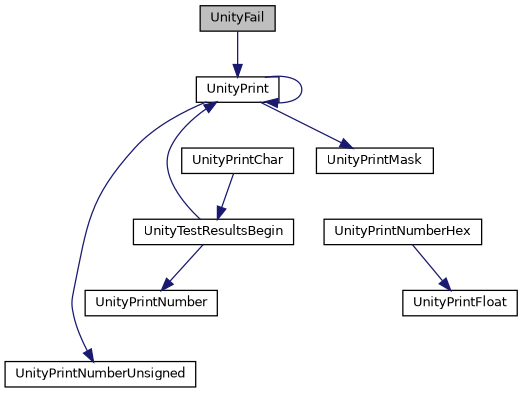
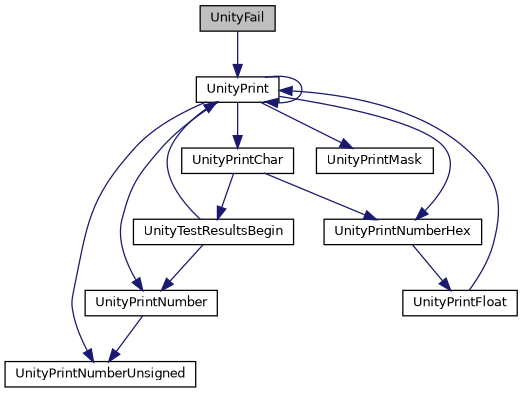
edge "UnityPrint" -> "UnityPrintChar": added
edge "UnityPrint" -> "UnityPrintNumberHex": added
edge "UnityPrintFloat" -> "UnityPrint": added
edge "UnityPrint" -> "UnityPrintNumber": added
edge "UnityPrintChar" -> "UnityPrintNumberHex": added
edge "UnityPrintNumber" -> "UnityPrintNumberUnsigned": added
